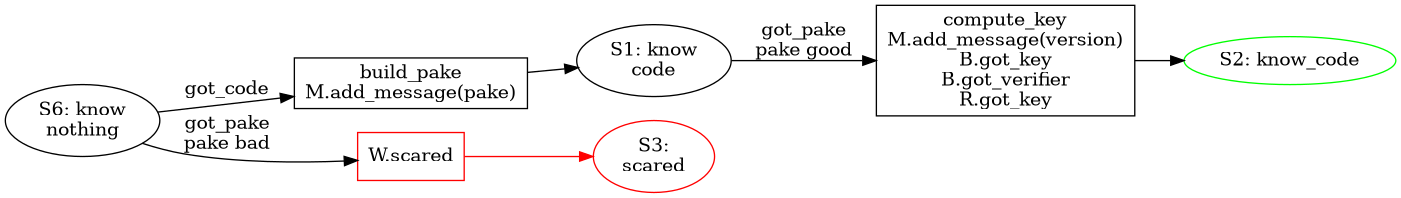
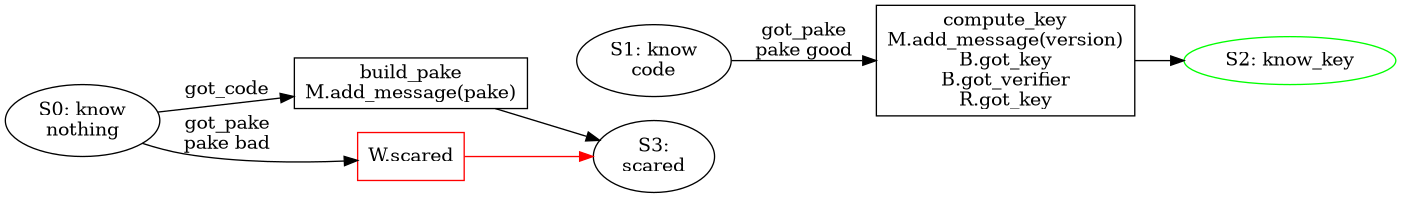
node "S2: know_code": label "S2: know_code" -> "S2: know_key"
edge "build_pake M.add_message(pake)" -> "S1: know code": now "build_pake M.add_message(pake)" -> "S3: scared"
node "S6: know nothing": label "S6: know nothing" -> "S0: know nothing"
node "S3: scared": color red -> black
